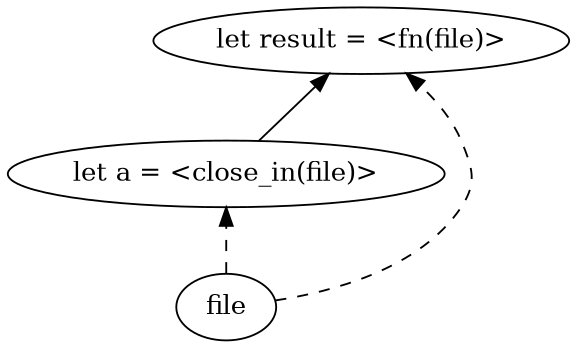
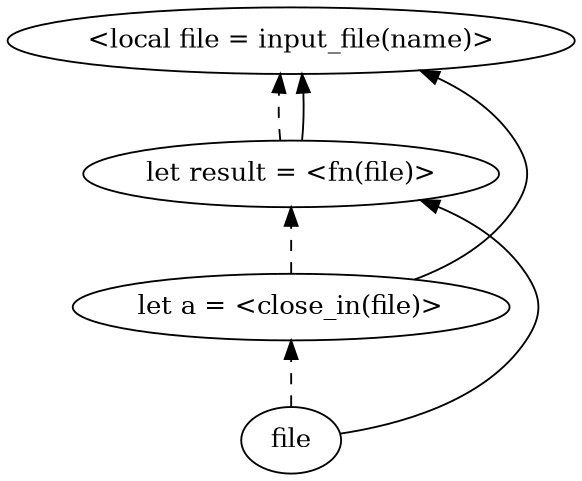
node "<local file = input_file(name)>": added
edge "let a = <close_in(file)>" -> "let result = <fn(file)>": style solid -> dashed
edge "file" -> "let result = <fn(file)>": style dashed -> solid
